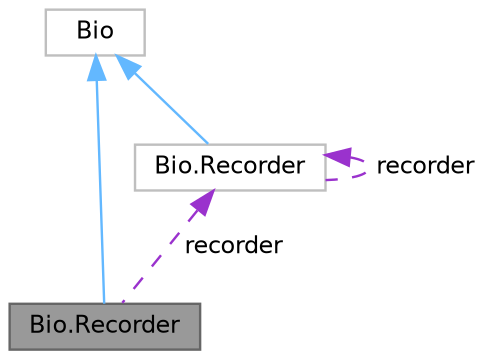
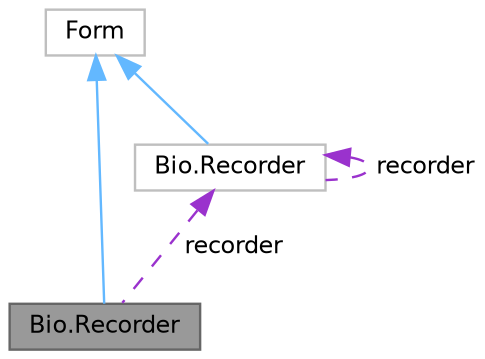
node "Bio": label "Bio" -> "Form"
